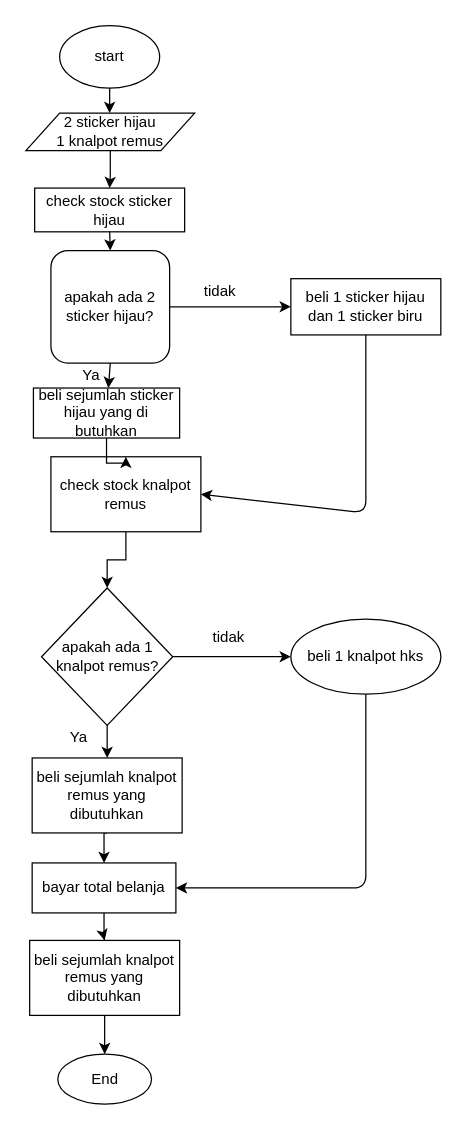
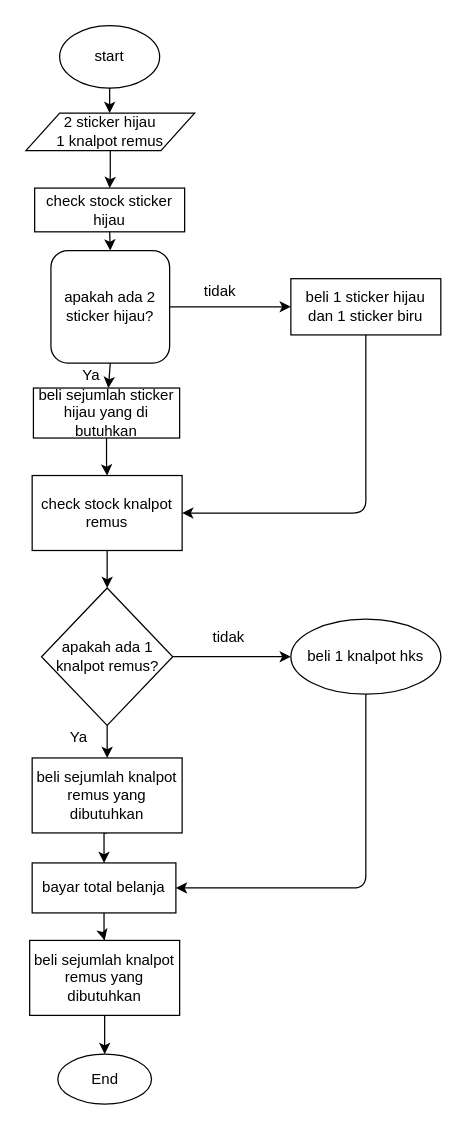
node "check stock knalpot remus": moved (126, 494) -> (107, 513)
